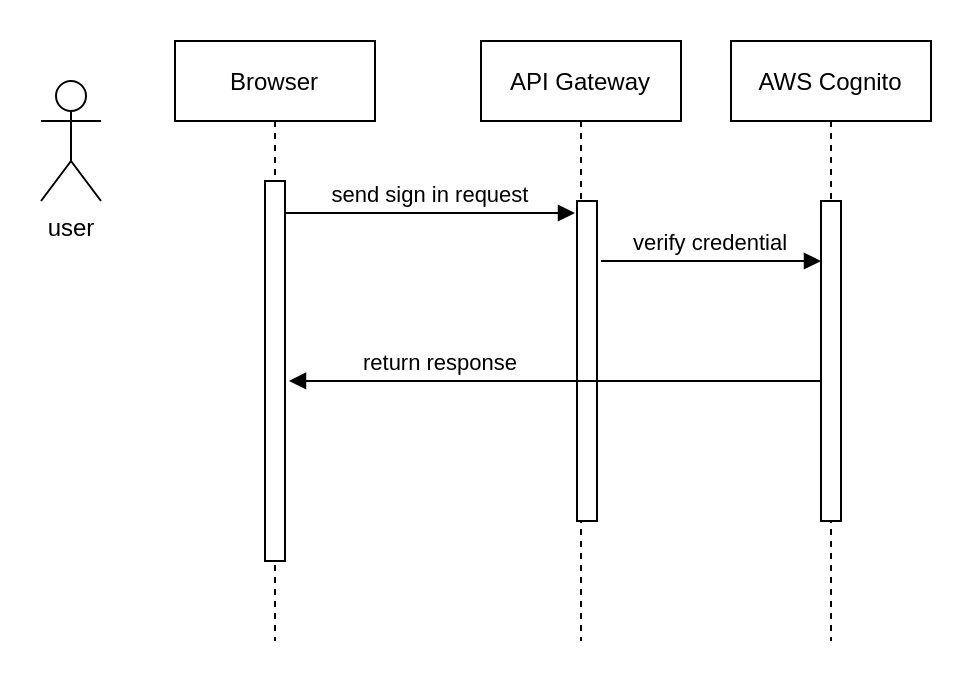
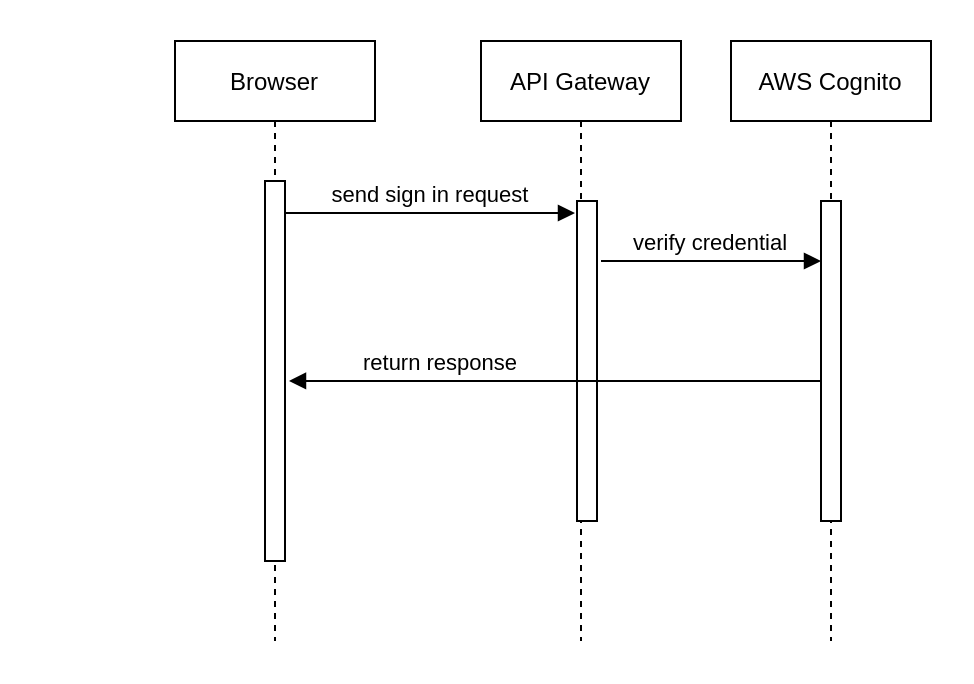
node "user": removed
